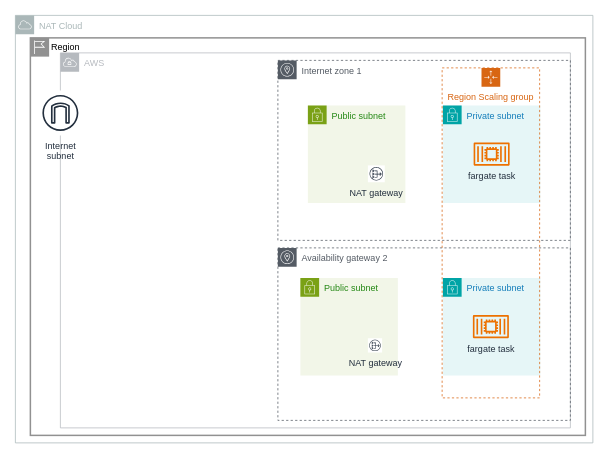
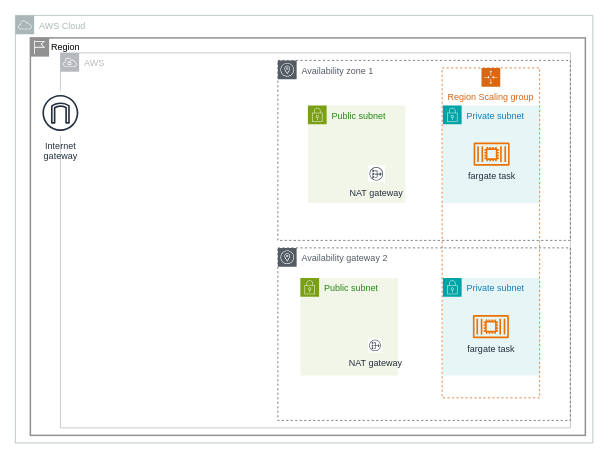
node "NAT Cloud": label "NAT Cloud" -> "AWS Cloud"
node "Internet zone 1": label "Internet zone 1" -> "Availability zone 1"
node "Internet subnet": label "Internet subnet" -> "Internet gateway"
